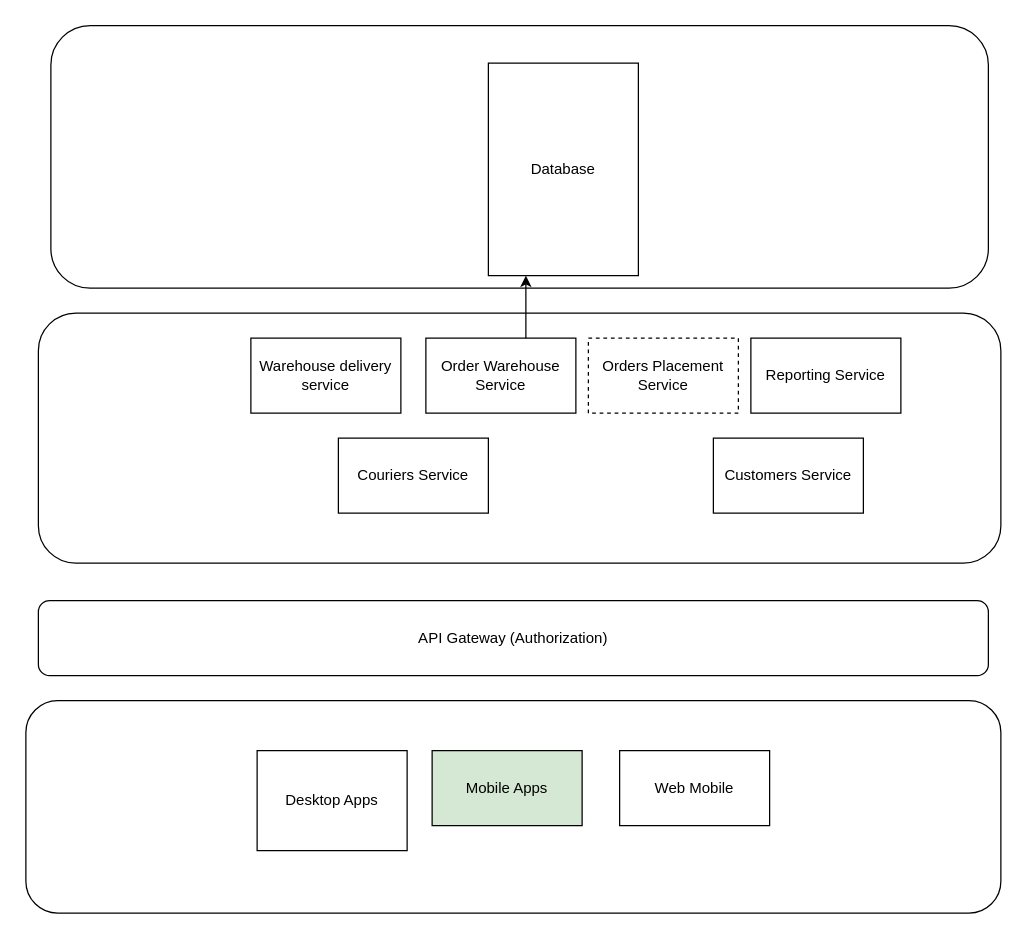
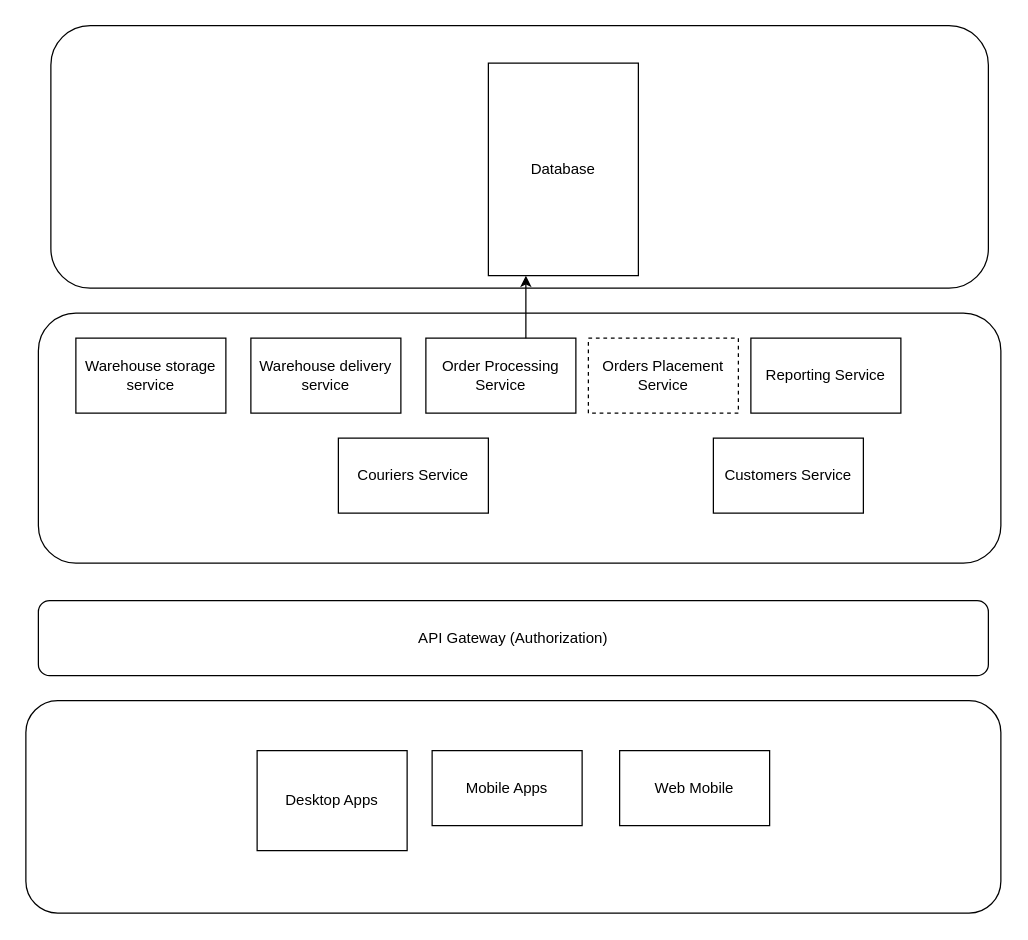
node "Warehouse storage service": added
node "Order Warehouse Service": label "Order Warehouse Service" -> "Order Processing Service"
node "Mobile Apps": fillcolor #d5e8d4 -> #ffffff
